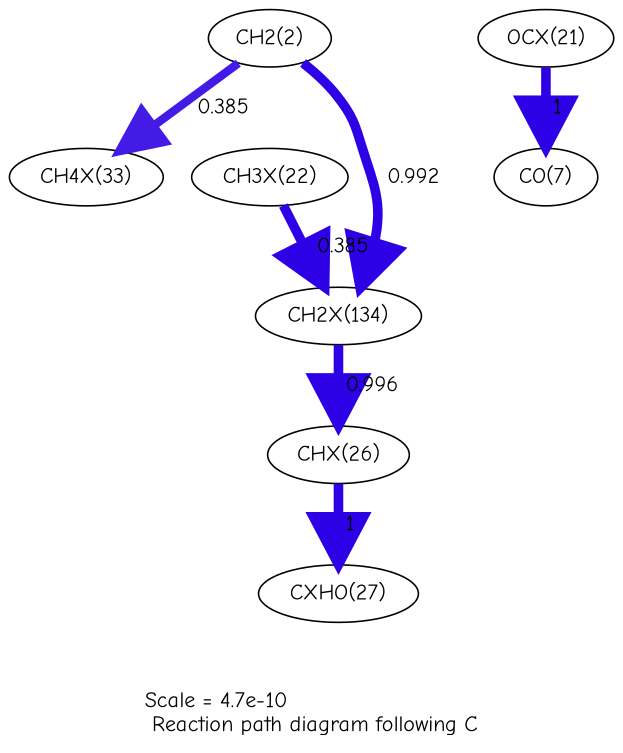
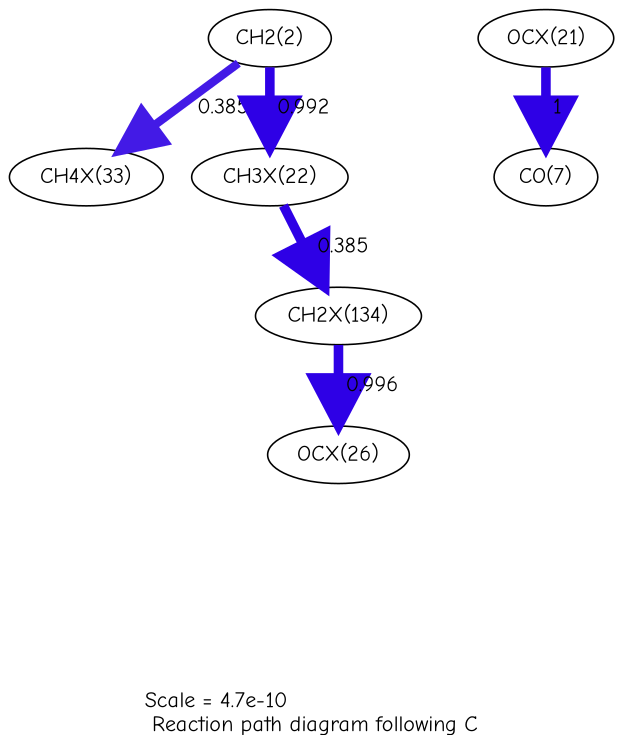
edge "CH2(2)" -> "CH2X(134)": now "CH2(2)" -> "CH3X(22)"
node "CHX(26)": label "CHX(26)" -> "OCX(26)"
node "CXHO(27)": removed
